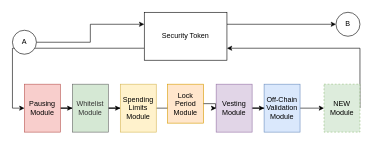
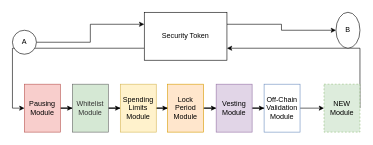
node "B": size 24x24 -> 24x36
node "Lock Period Module": size 36x39 -> 36x48
node "Off-Chain Validation Module": fillcolor #dae8fc -> #ffffff
